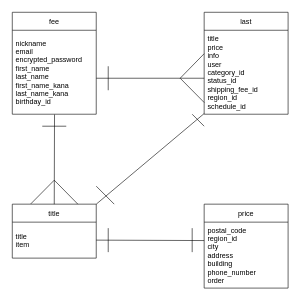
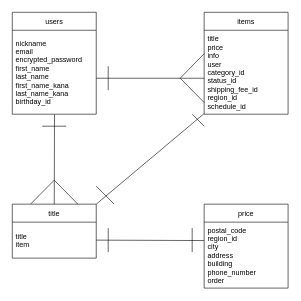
node "fee": label "fee" -> "users"
node "last": label "last" -> "items"
